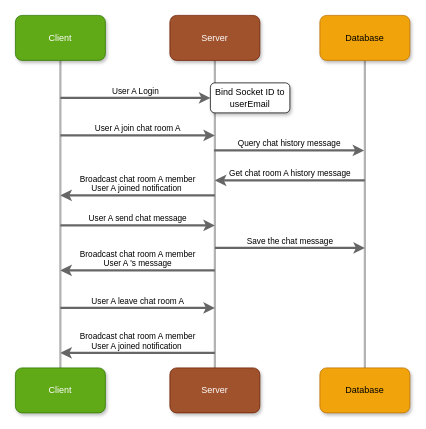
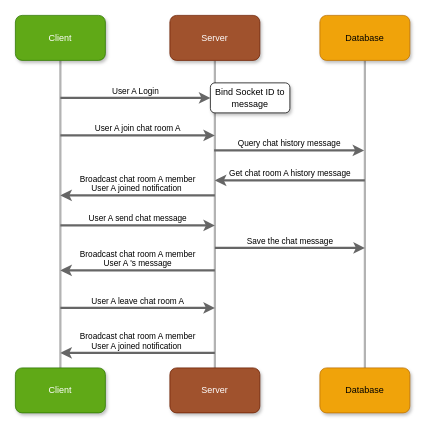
node "Bind Socket ID to userEmail": label "Bind Socket ID to userEmail" -> "Bind Socket ID to message"
